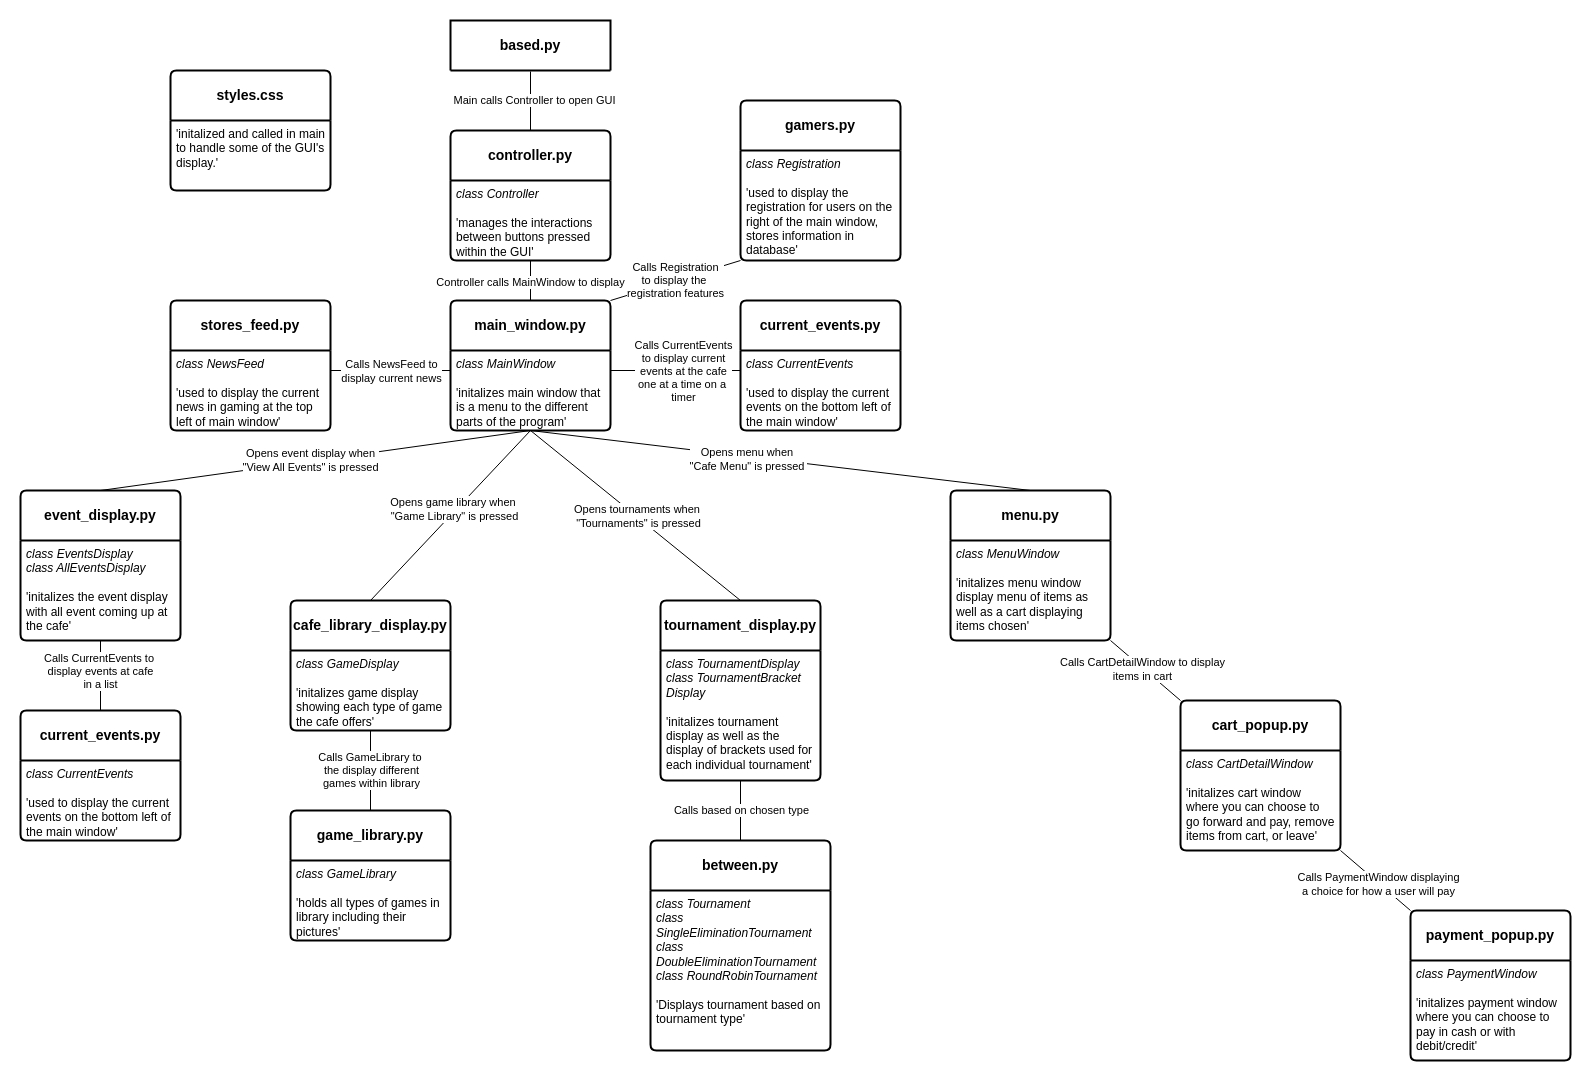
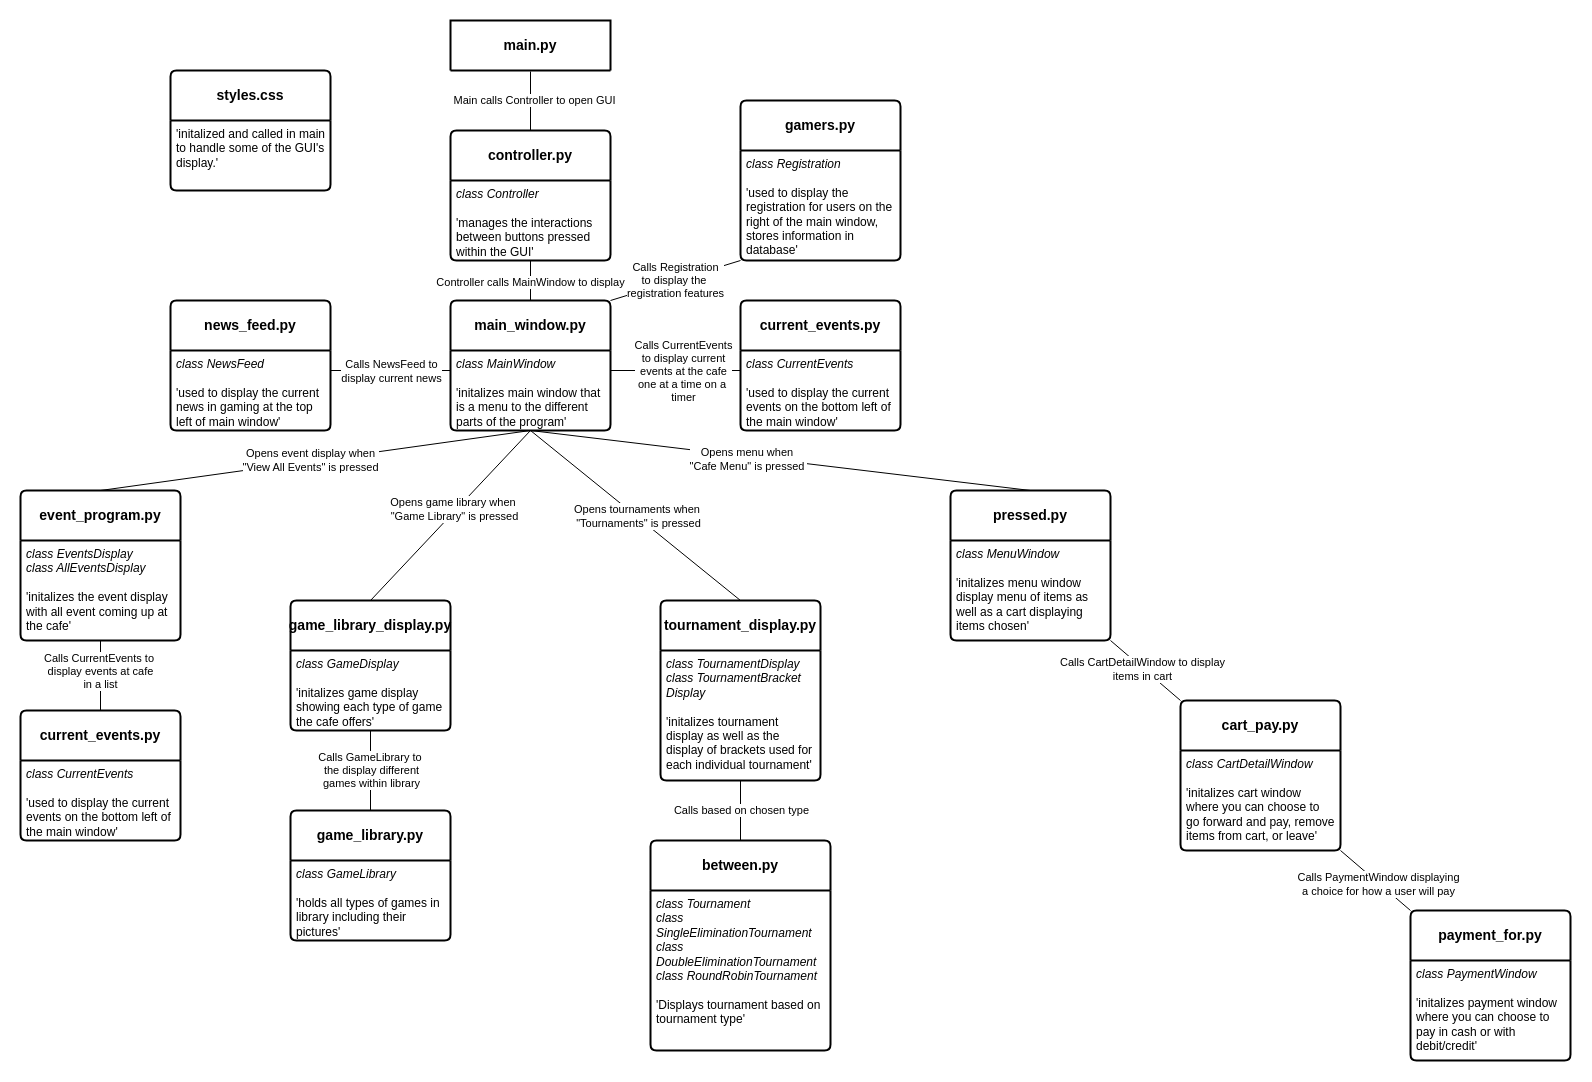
node "based.py": label "based.py" -> "main.py"
node "stores_feed.py": label "stores_feed.py" -> "news_feed.py"
node "event_display.py": label "event_display.py" -> "event_program.py"
node "menu.py": label "menu.py" -> "pressed.py"
node "cafe_library_display.py": label "cafe_library_display.py" -> "game_library_display.py"
node "cart_popup.py": label "cart_popup.py" -> "cart_pay.py"
node "payment_popup.py": label "payment_popup.py" -> "payment_for.py"
